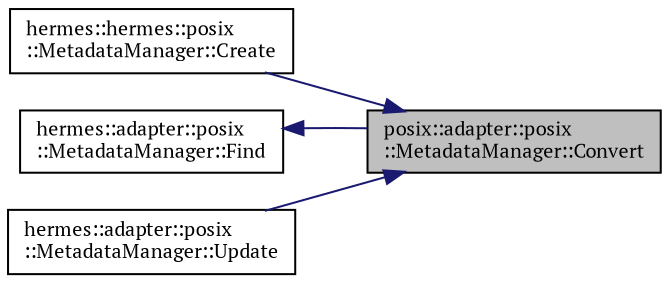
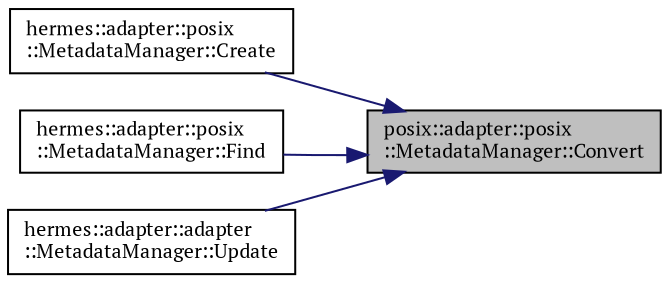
node "hermes::hermes::posix ::MetadataManager::Create": label "hermes::hermes::posix ::MetadataManager::Create" -> "hermes::adapter::posix ::MetadataManager::Create"
edge "posix::adapter::posix ::MetadataManager::Convert" -> "hermes::adapter::posix ::MetadataManager::Find": reversed
node "hermes::adapter::posix ::MetadataManager::Update": label "hermes::adapter::posix ::MetadataManager::Update" -> "hermes::adapter::adapter ::MetadataManager::Update"
